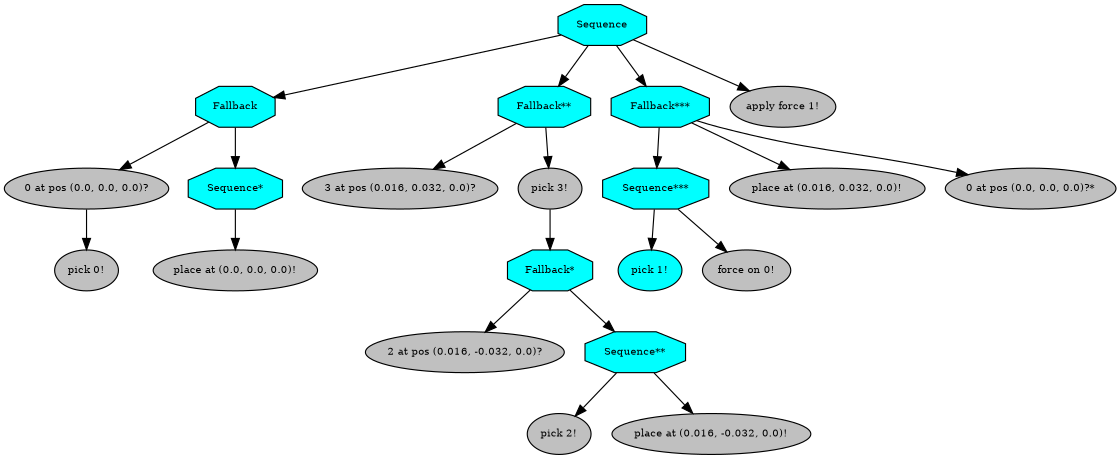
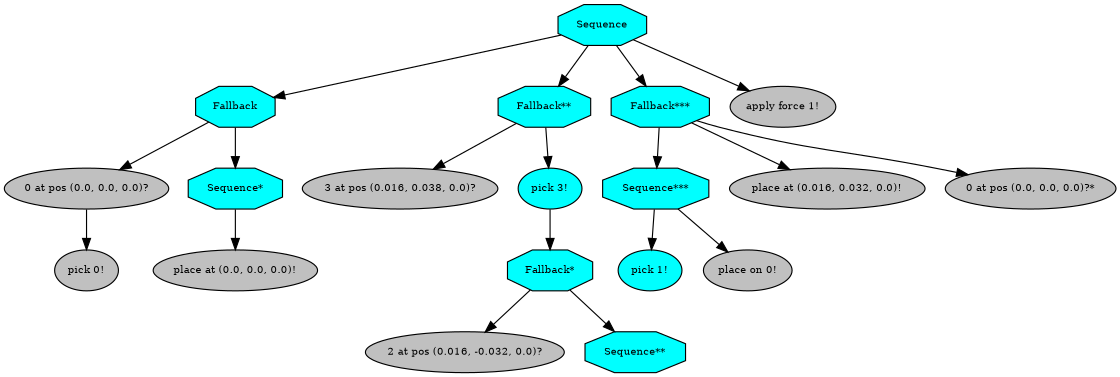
node "3 at pos (0.016, 0.032, 0.0)?": label "3 at pos (0.016, 0.032, 0.0)?" -> "3 at pos (0.016, 0.038, 0.0)?"
node "pick 3!": fillcolor gray -> cyan
node "force on 0!": label "force on 0!" -> "place on 0!"
node "pick 2!": removed
node "place at (0.016, -0.032, 0.0)!": removed
